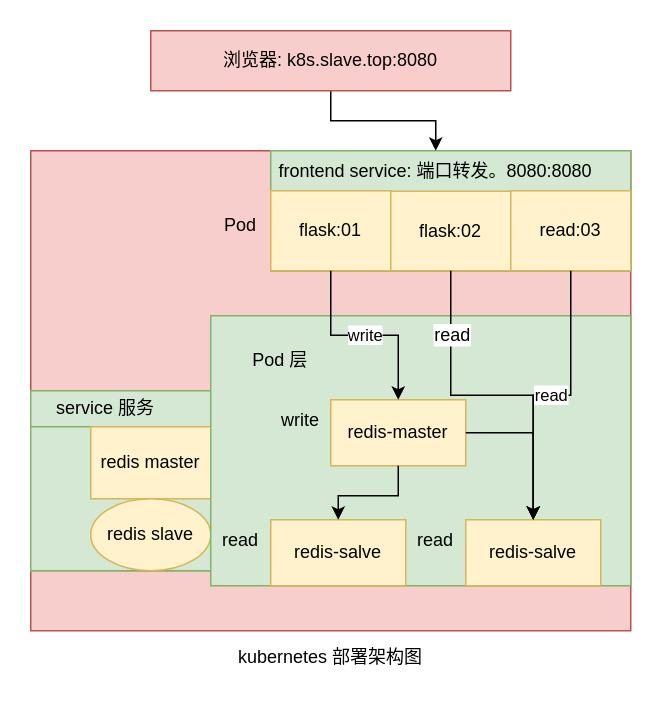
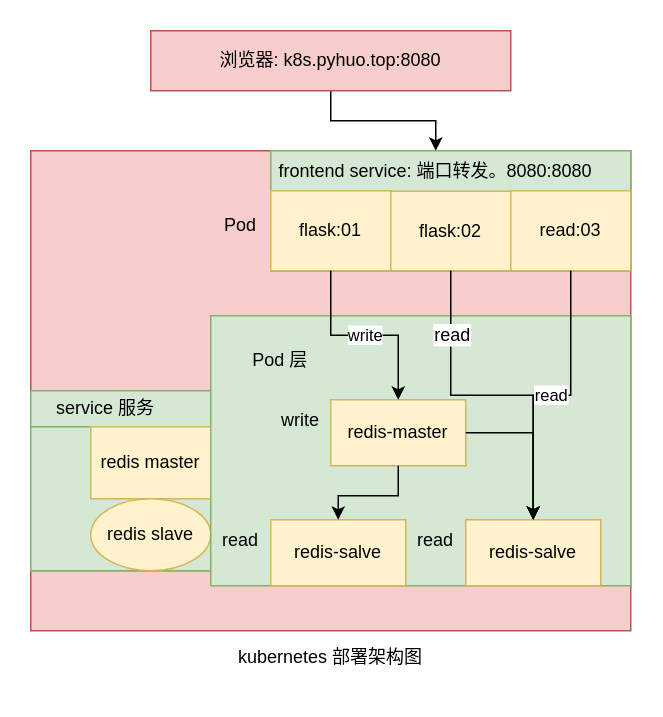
node "浏览器: k8s.slave.top:8080": label "浏览器: k8s.slave.top:8080" -> "浏览器: k8s.pyhuo.top:8080"
